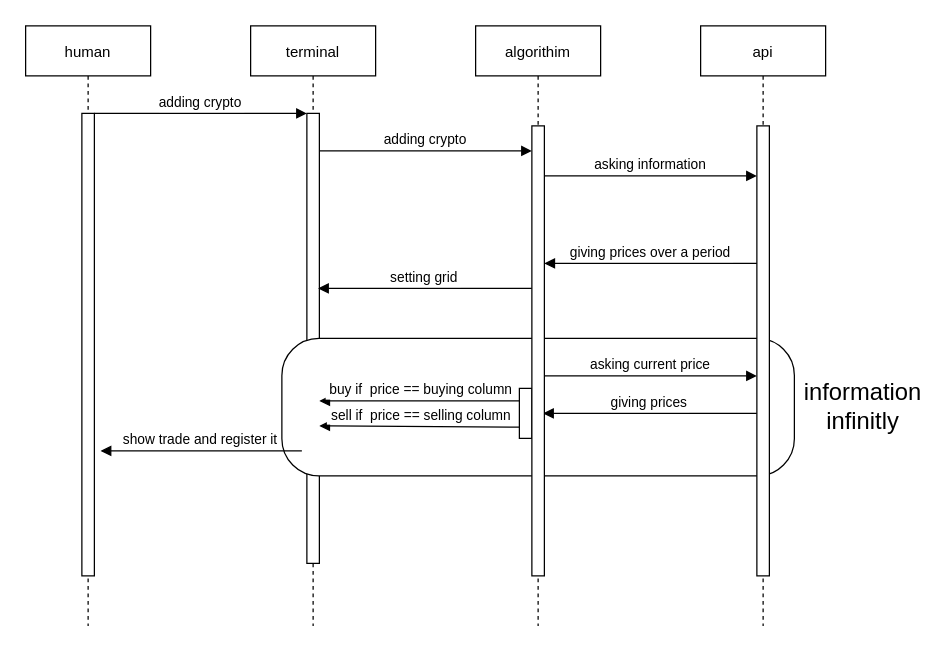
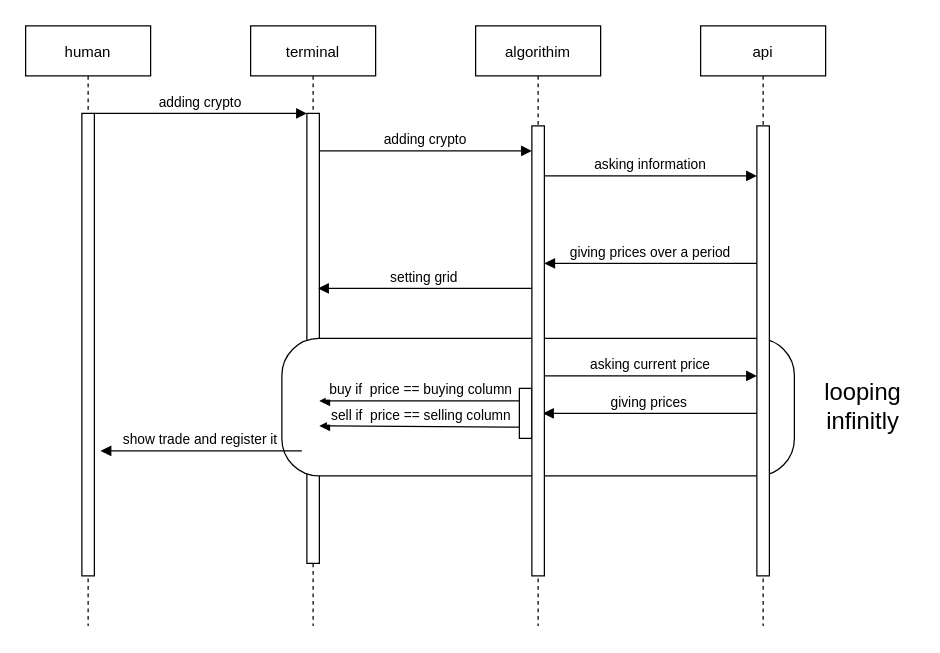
node "information infinitly": label "information infinitly" -> "looping infinitly"
